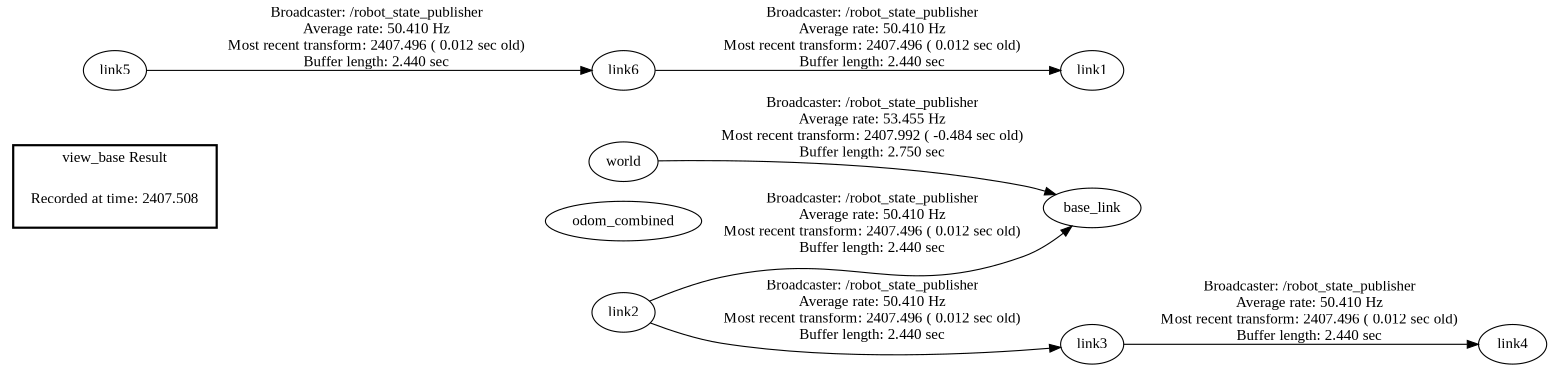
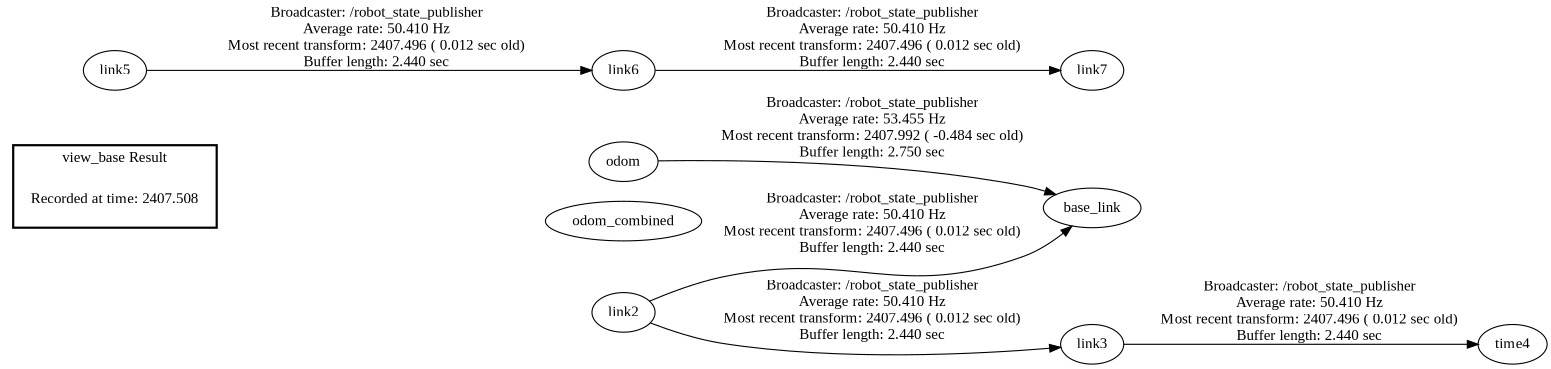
node "link1": label "link1" -> "link7"
node "world": label "world" -> "odom"
node "link4": label "link4" -> "time4"
